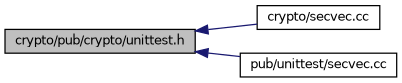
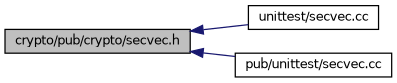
node "crypto/secvec.cc": label "crypto/secvec.cc" -> "unittest/secvec.cc"
node "crypto/pub/crypto/unittest.h": label "crypto/pub/crypto/unittest.h" -> "crypto/pub/crypto/secvec.h"
